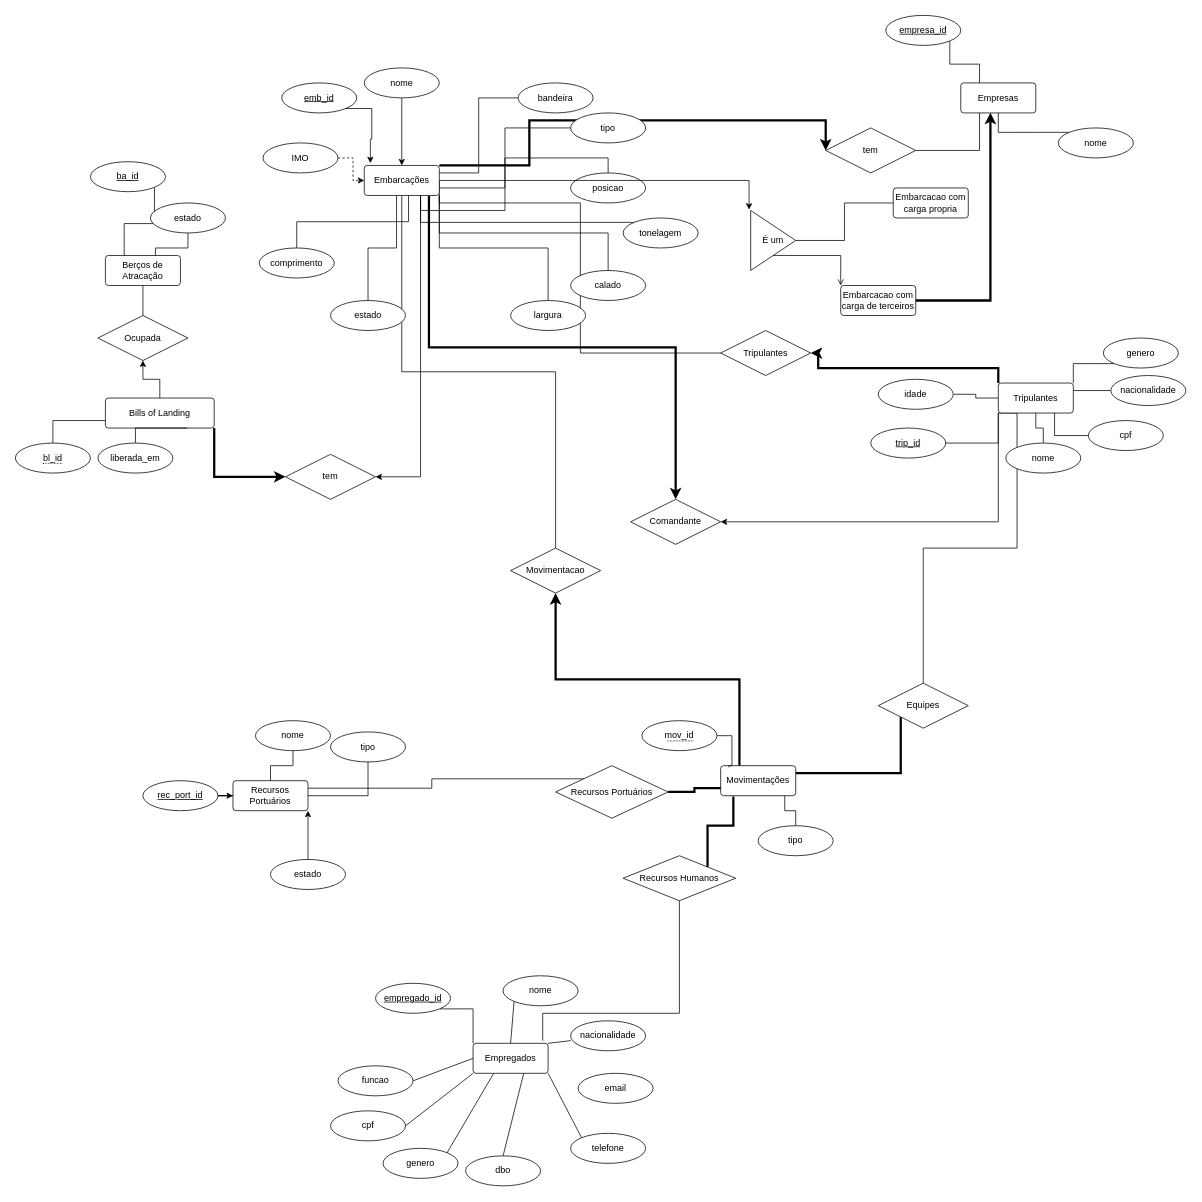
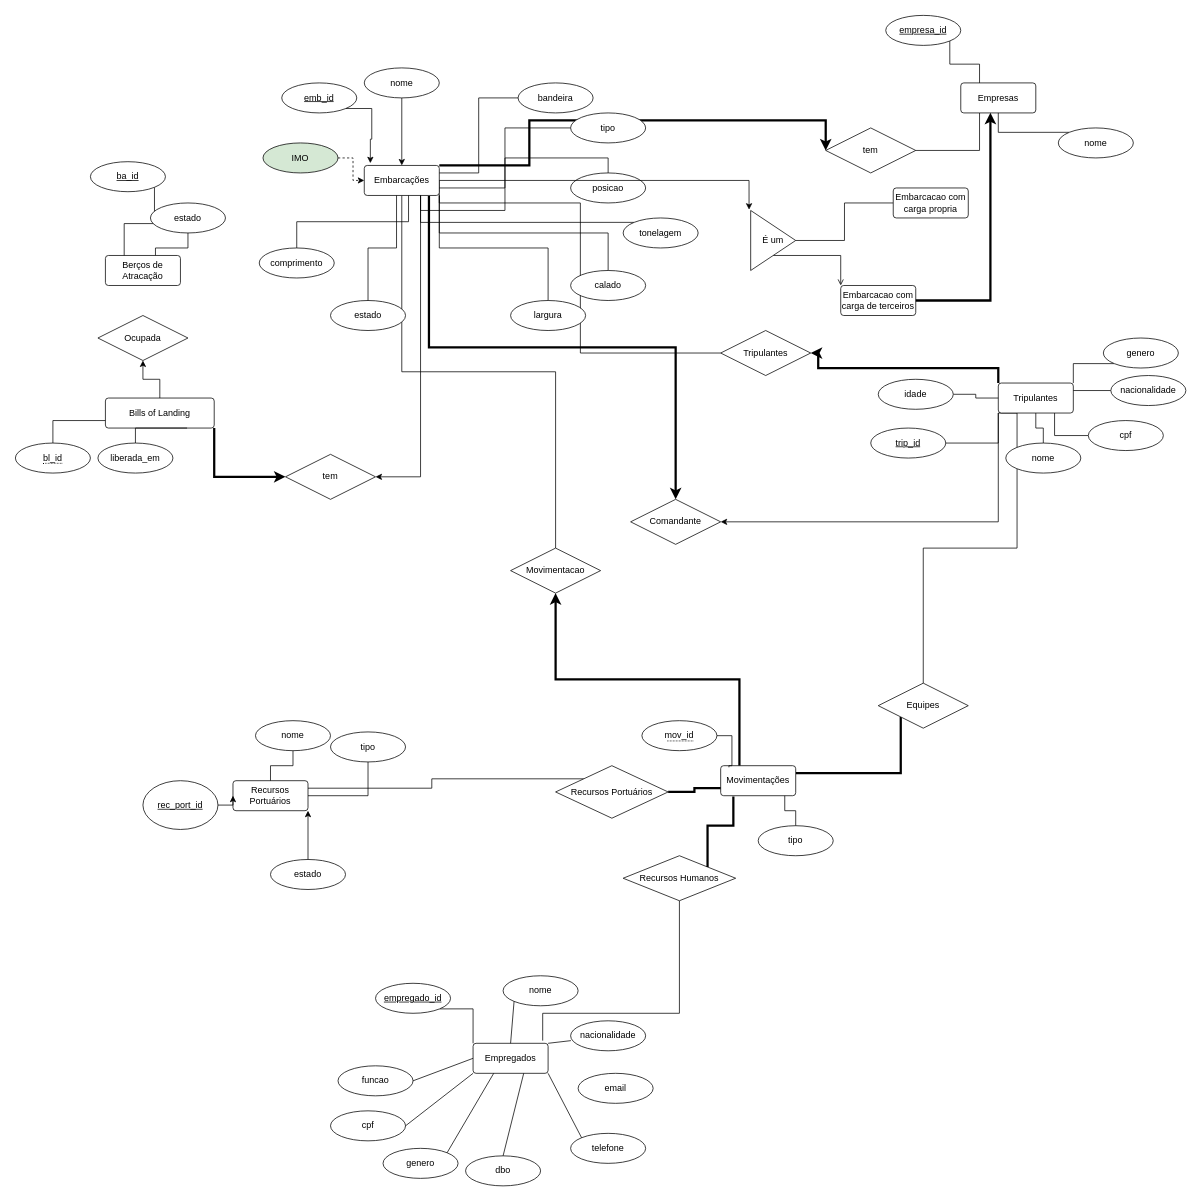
node "IMO": fillcolor #ffffff -> #d5e8d4
edge "Berços de Atracação" -- "Ocupada": removed
node "rec_port_id": size 75x30 -> 75x49
